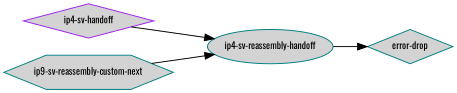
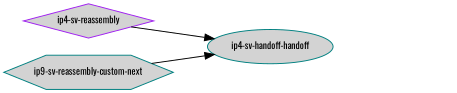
node "ip4-sv-handoff": label "ip4-sv-handoff" -> "ip4-sv-reassembly"
node "ip4-sv-reassembly-handoff": label "ip4-sv-reassembly-handoff" -> "ip4-sv-handoff-handoff"
node "error-drop": removed
